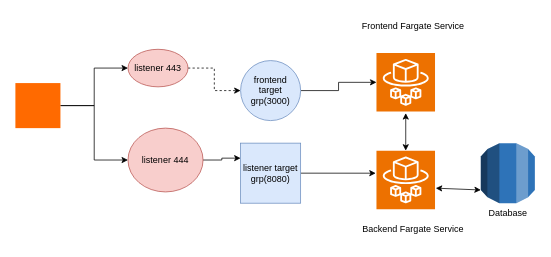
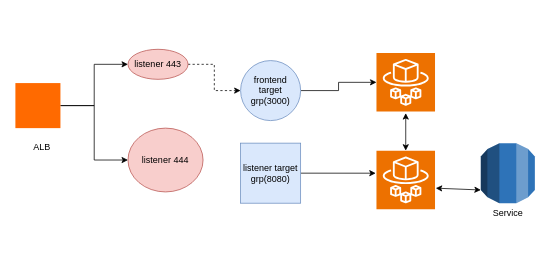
node "Frontend Fargate Service": removed
node "listener 443": size 60x38 -> 60x30
node "ALB": added
edge "listener 444" -> "listener target grp(8080)": removed
node "Database": label "Database" -> "Service"
node "Backend Fargate Service": removed
